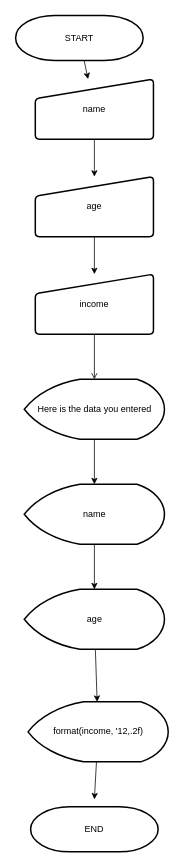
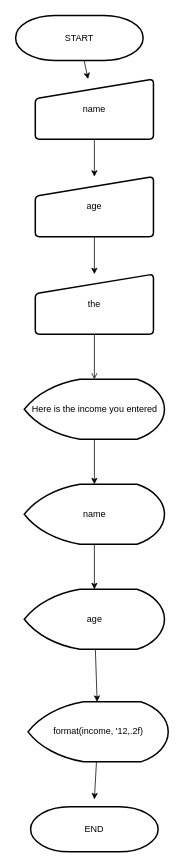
node "income": label "income" -> "the"
node "Here is the data you entered": label "Here is the data you entered" -> "Here is the income you entered"
